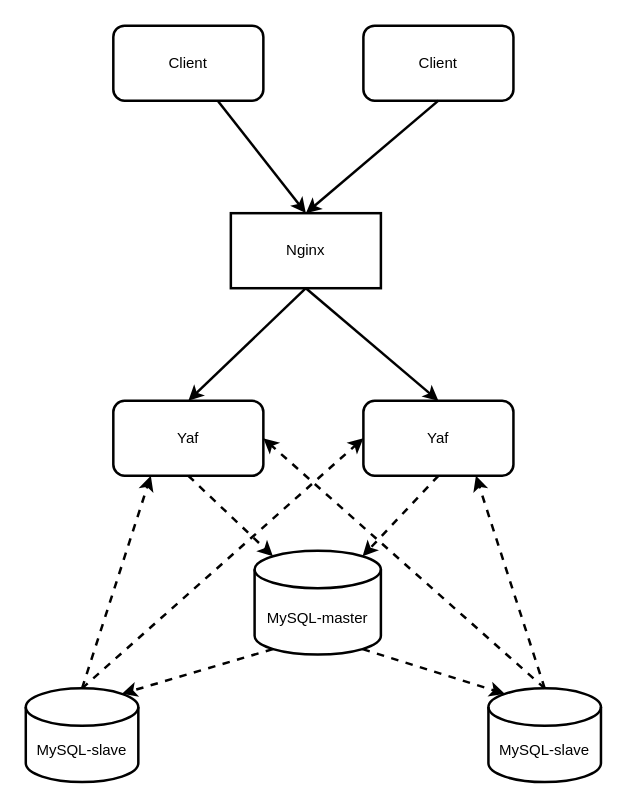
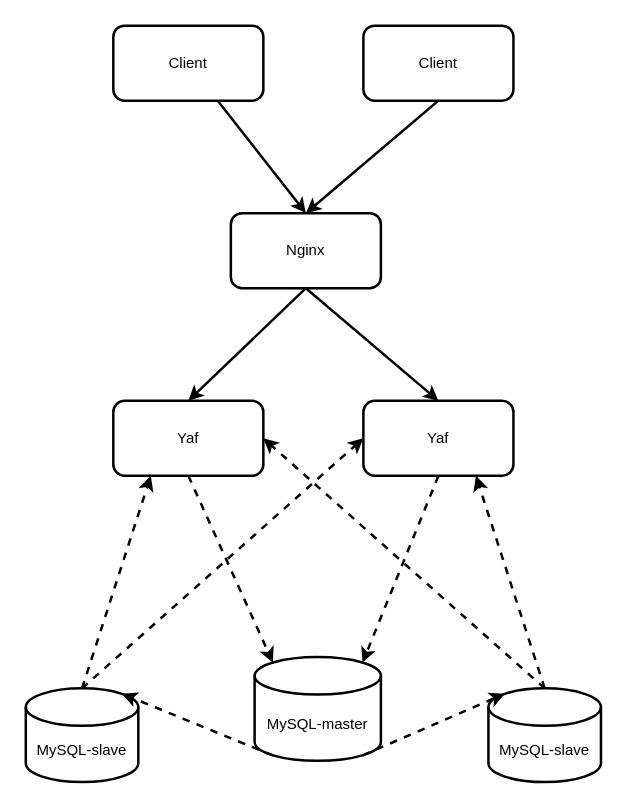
node "Nginx": shape rectangle -> rounded rectangle
node "MySQL-master": moved (318, 603) -> (318, 709)
